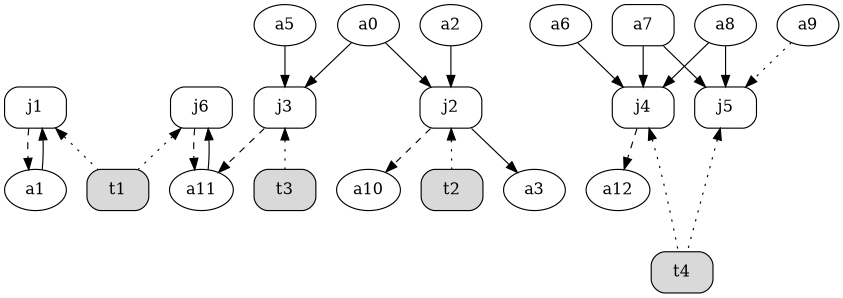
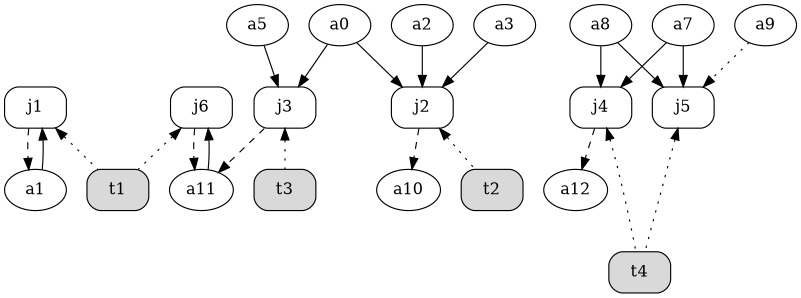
node "a6": removed
node "a7": shape box -> ellipse
edge "j2" -> "a3": reversed
